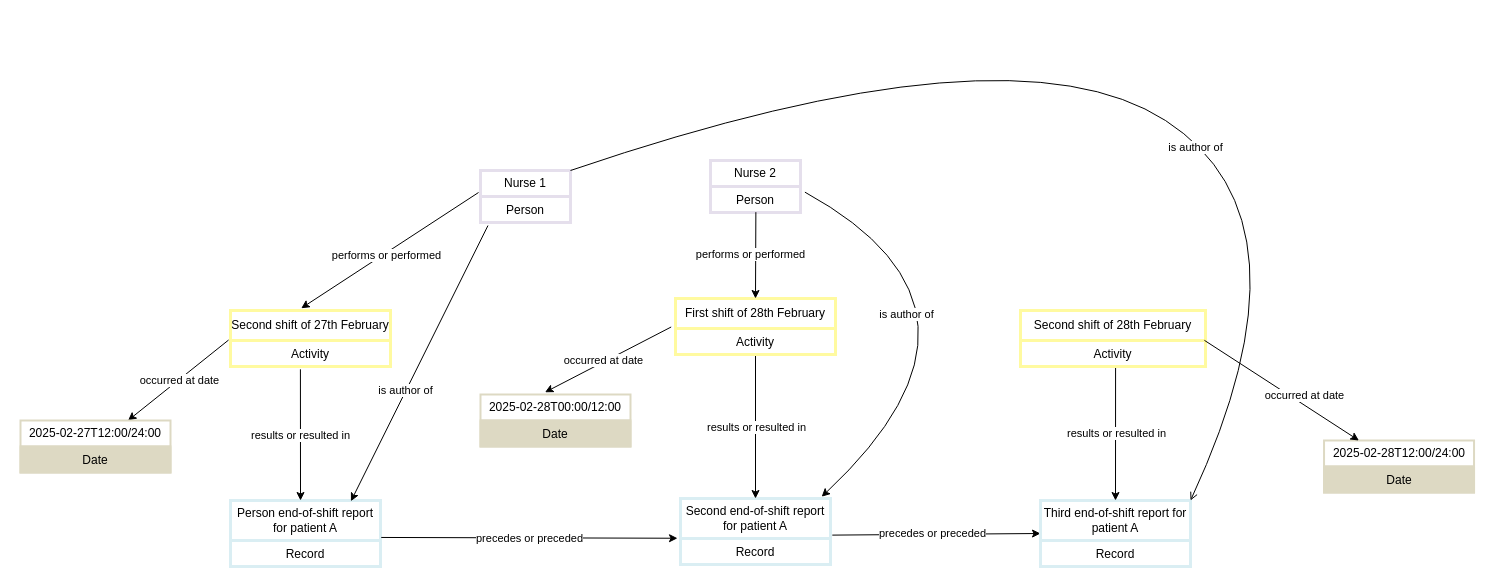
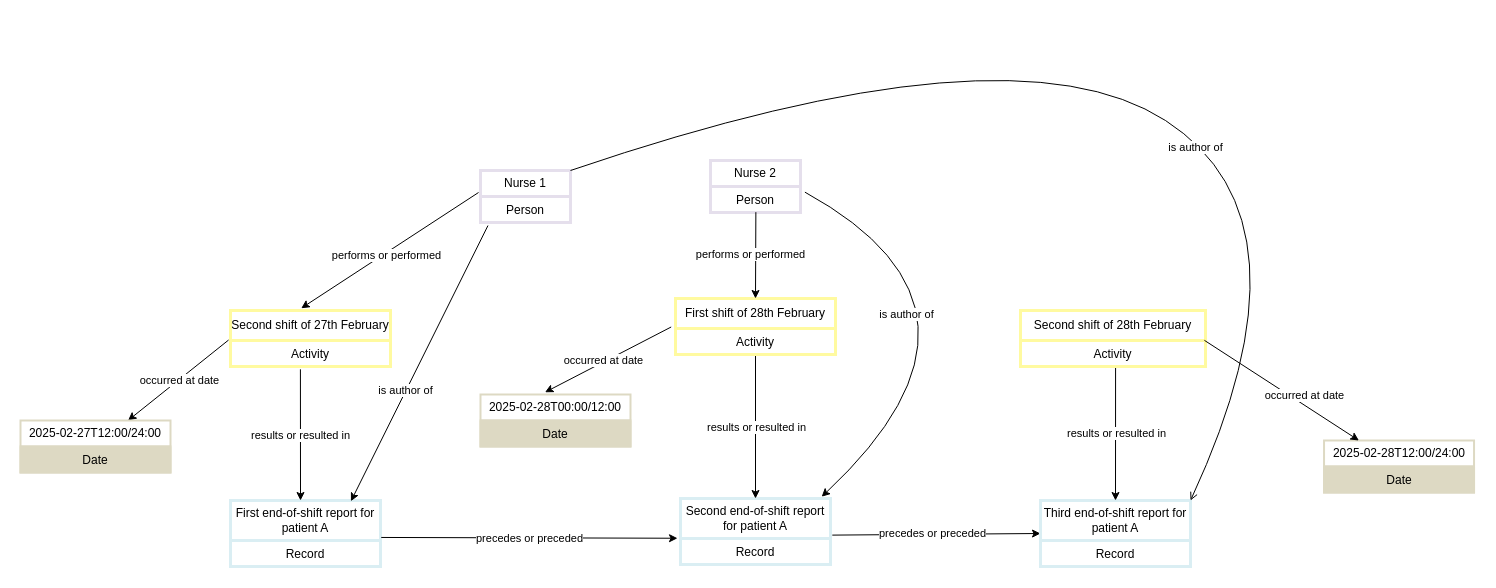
node "Person end-of-shift report for patient A": label "Person end-of-shift report for patient A" -> "First end-of-shift report for patient A"
